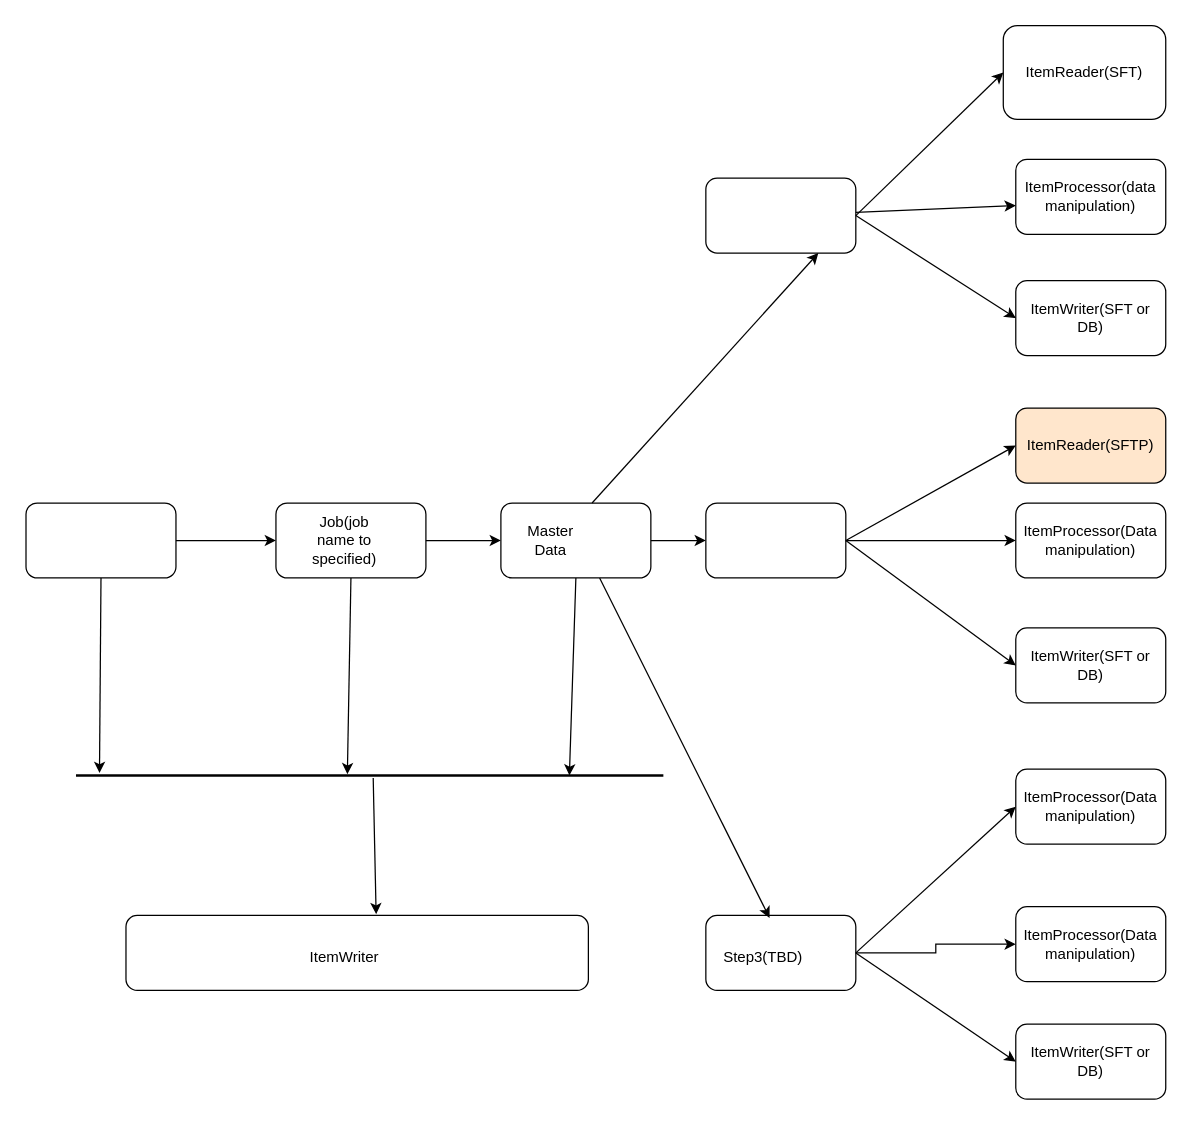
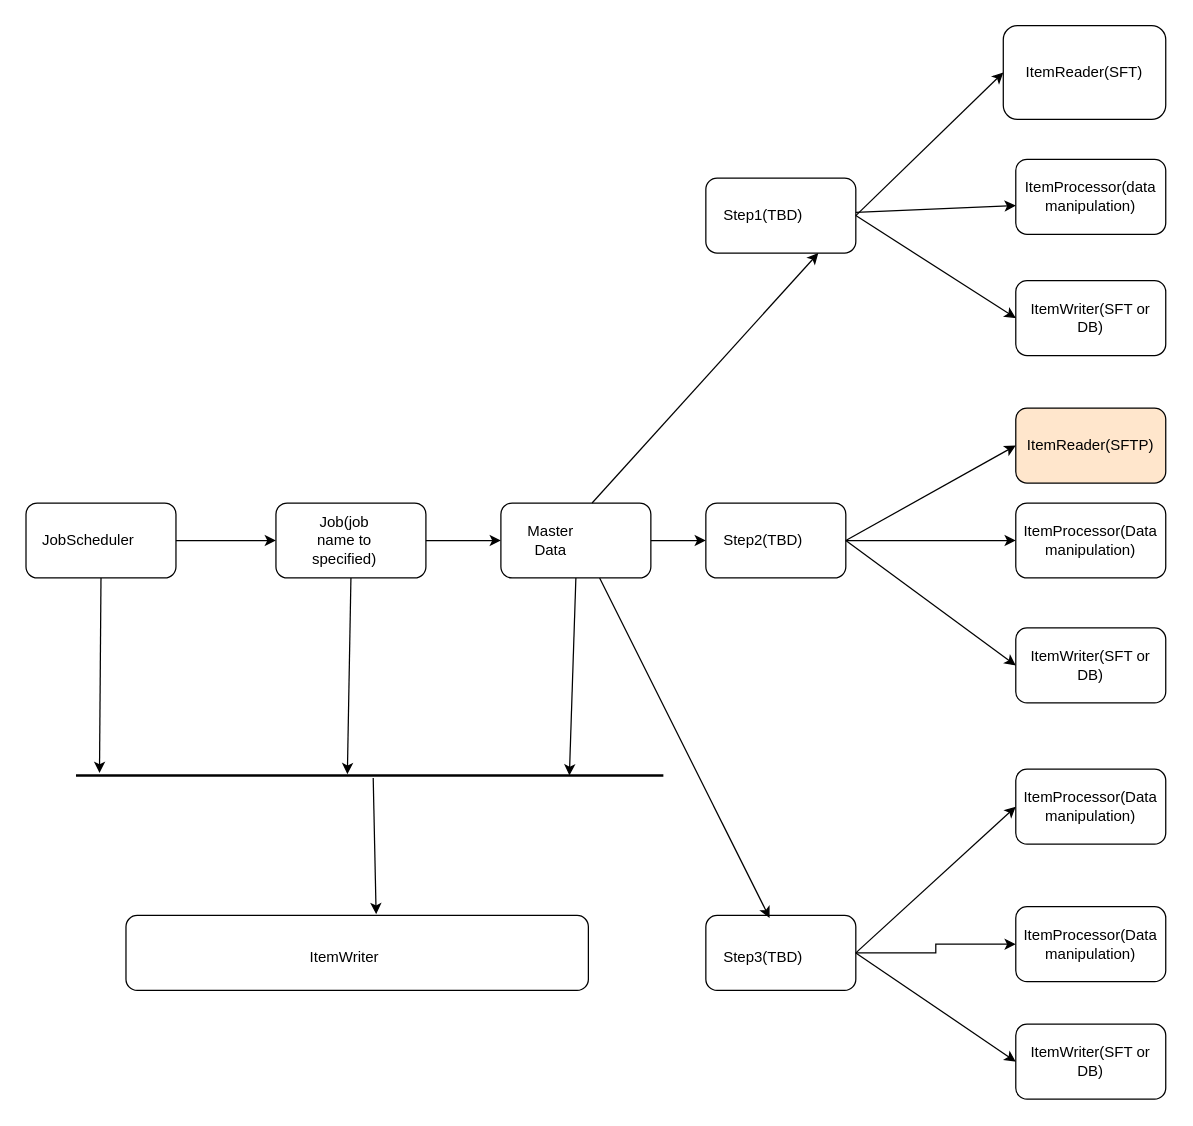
node "Step1(TBD)": added
node "JobScheduler": added
node "Step2(TBD)": added
